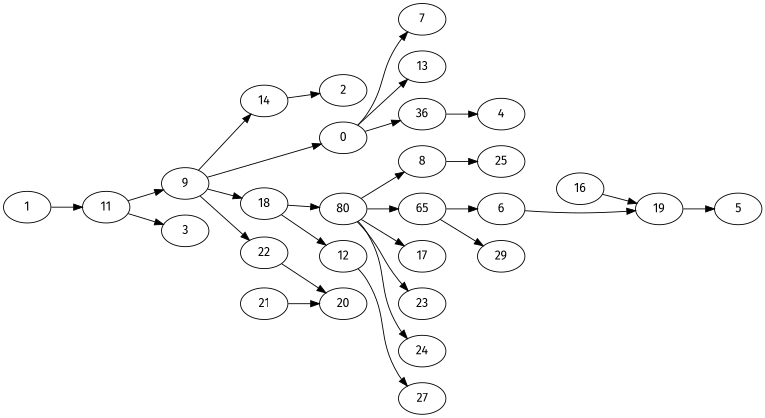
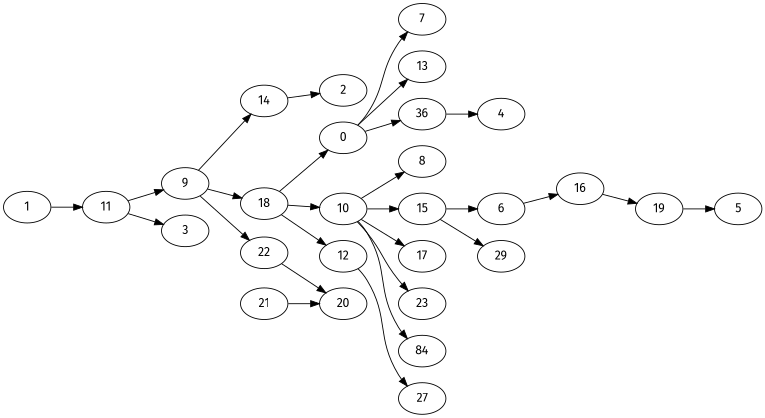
edge "9" -> "0": now "18" -> "0"
node "25": removed
node "80": label "80" -> "10"
node "65": label "65" -> "15"
edge "6" -> "19": now "6" -> "16"
node "24": label "24" -> "84"
